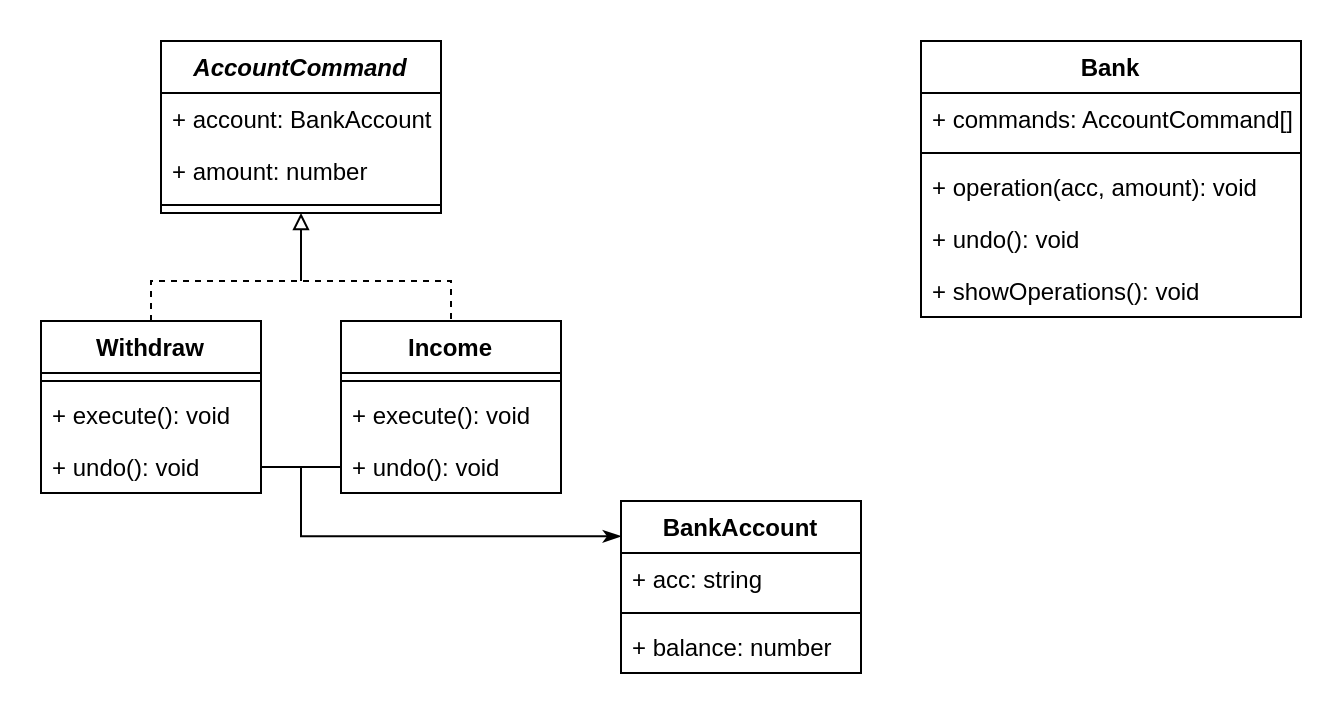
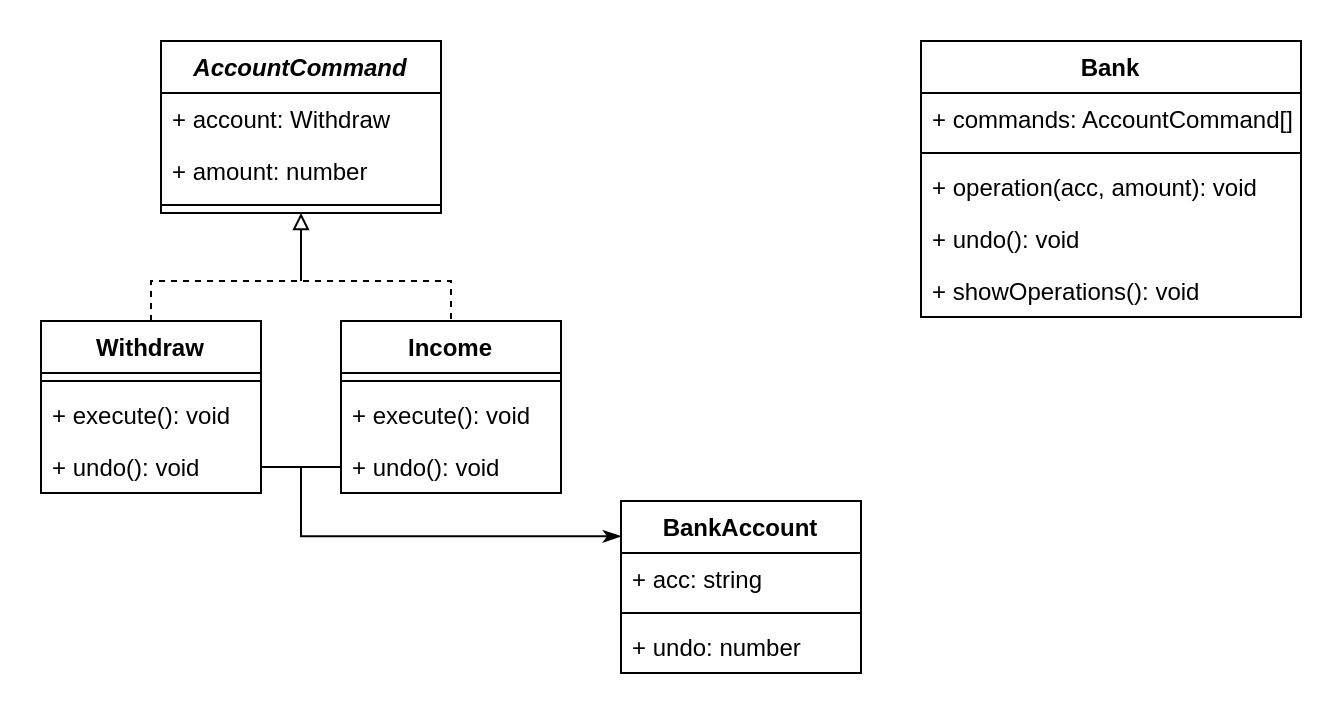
node "+ account: BankAccount": label "+ account: BankAccount" -> "+ account: Withdraw"
node "+ balance: number": label "+ balance: number" -> "+ undo: number"
